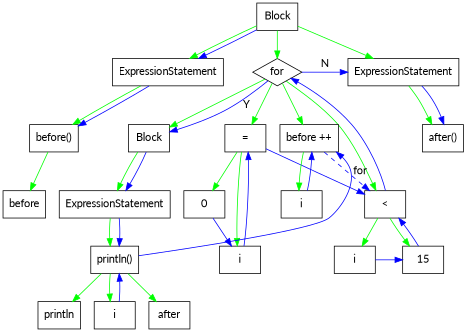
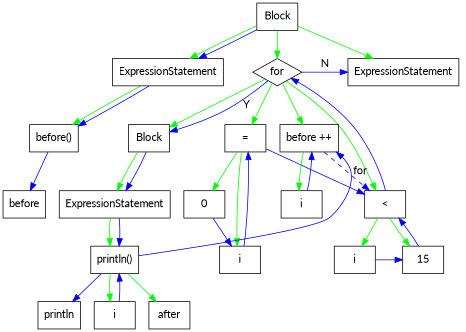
node "after()": removed
edge "before()" -> "before": color green -> blue
edge "println()" -> "println": color green -> blue
